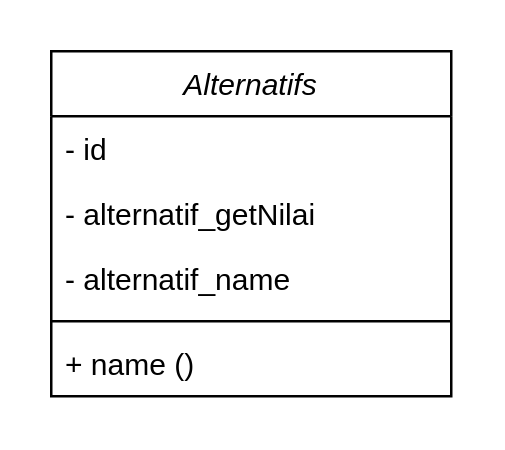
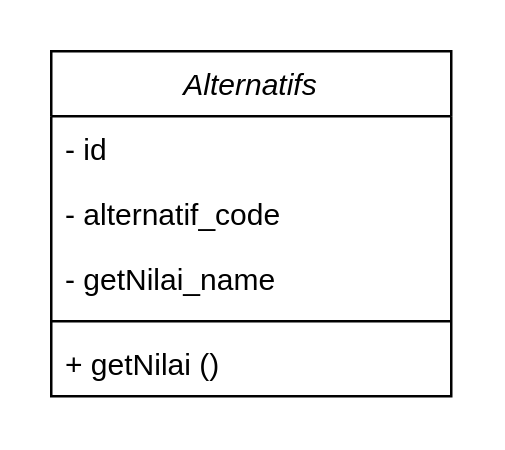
node "- alternatif_getNilai": label "- alternatif_getNilai" -> "- alternatif_code"
node "- alternatif_name": label "- alternatif_name" -> "- getNilai_name"
node "+ name ()": label "+ name ()" -> "+ getNilai ()"
